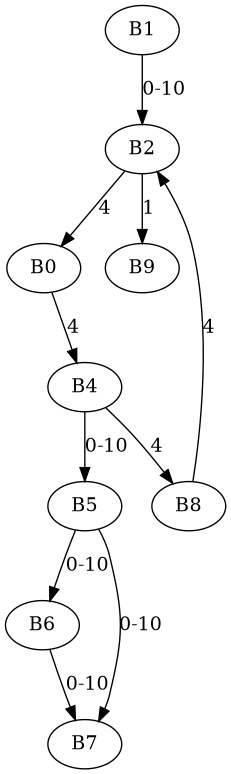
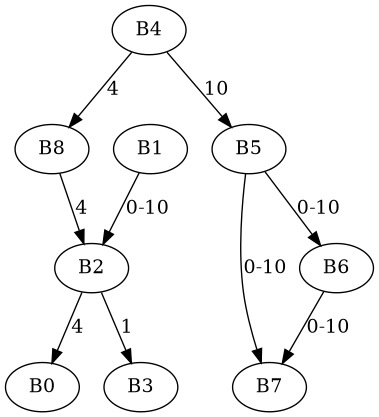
node "B9": label "B9" -> "B3"
edge "B0" -> "B4": removed, label "4"
edge "B4" -> "B5": label "0-10" -> "10"
